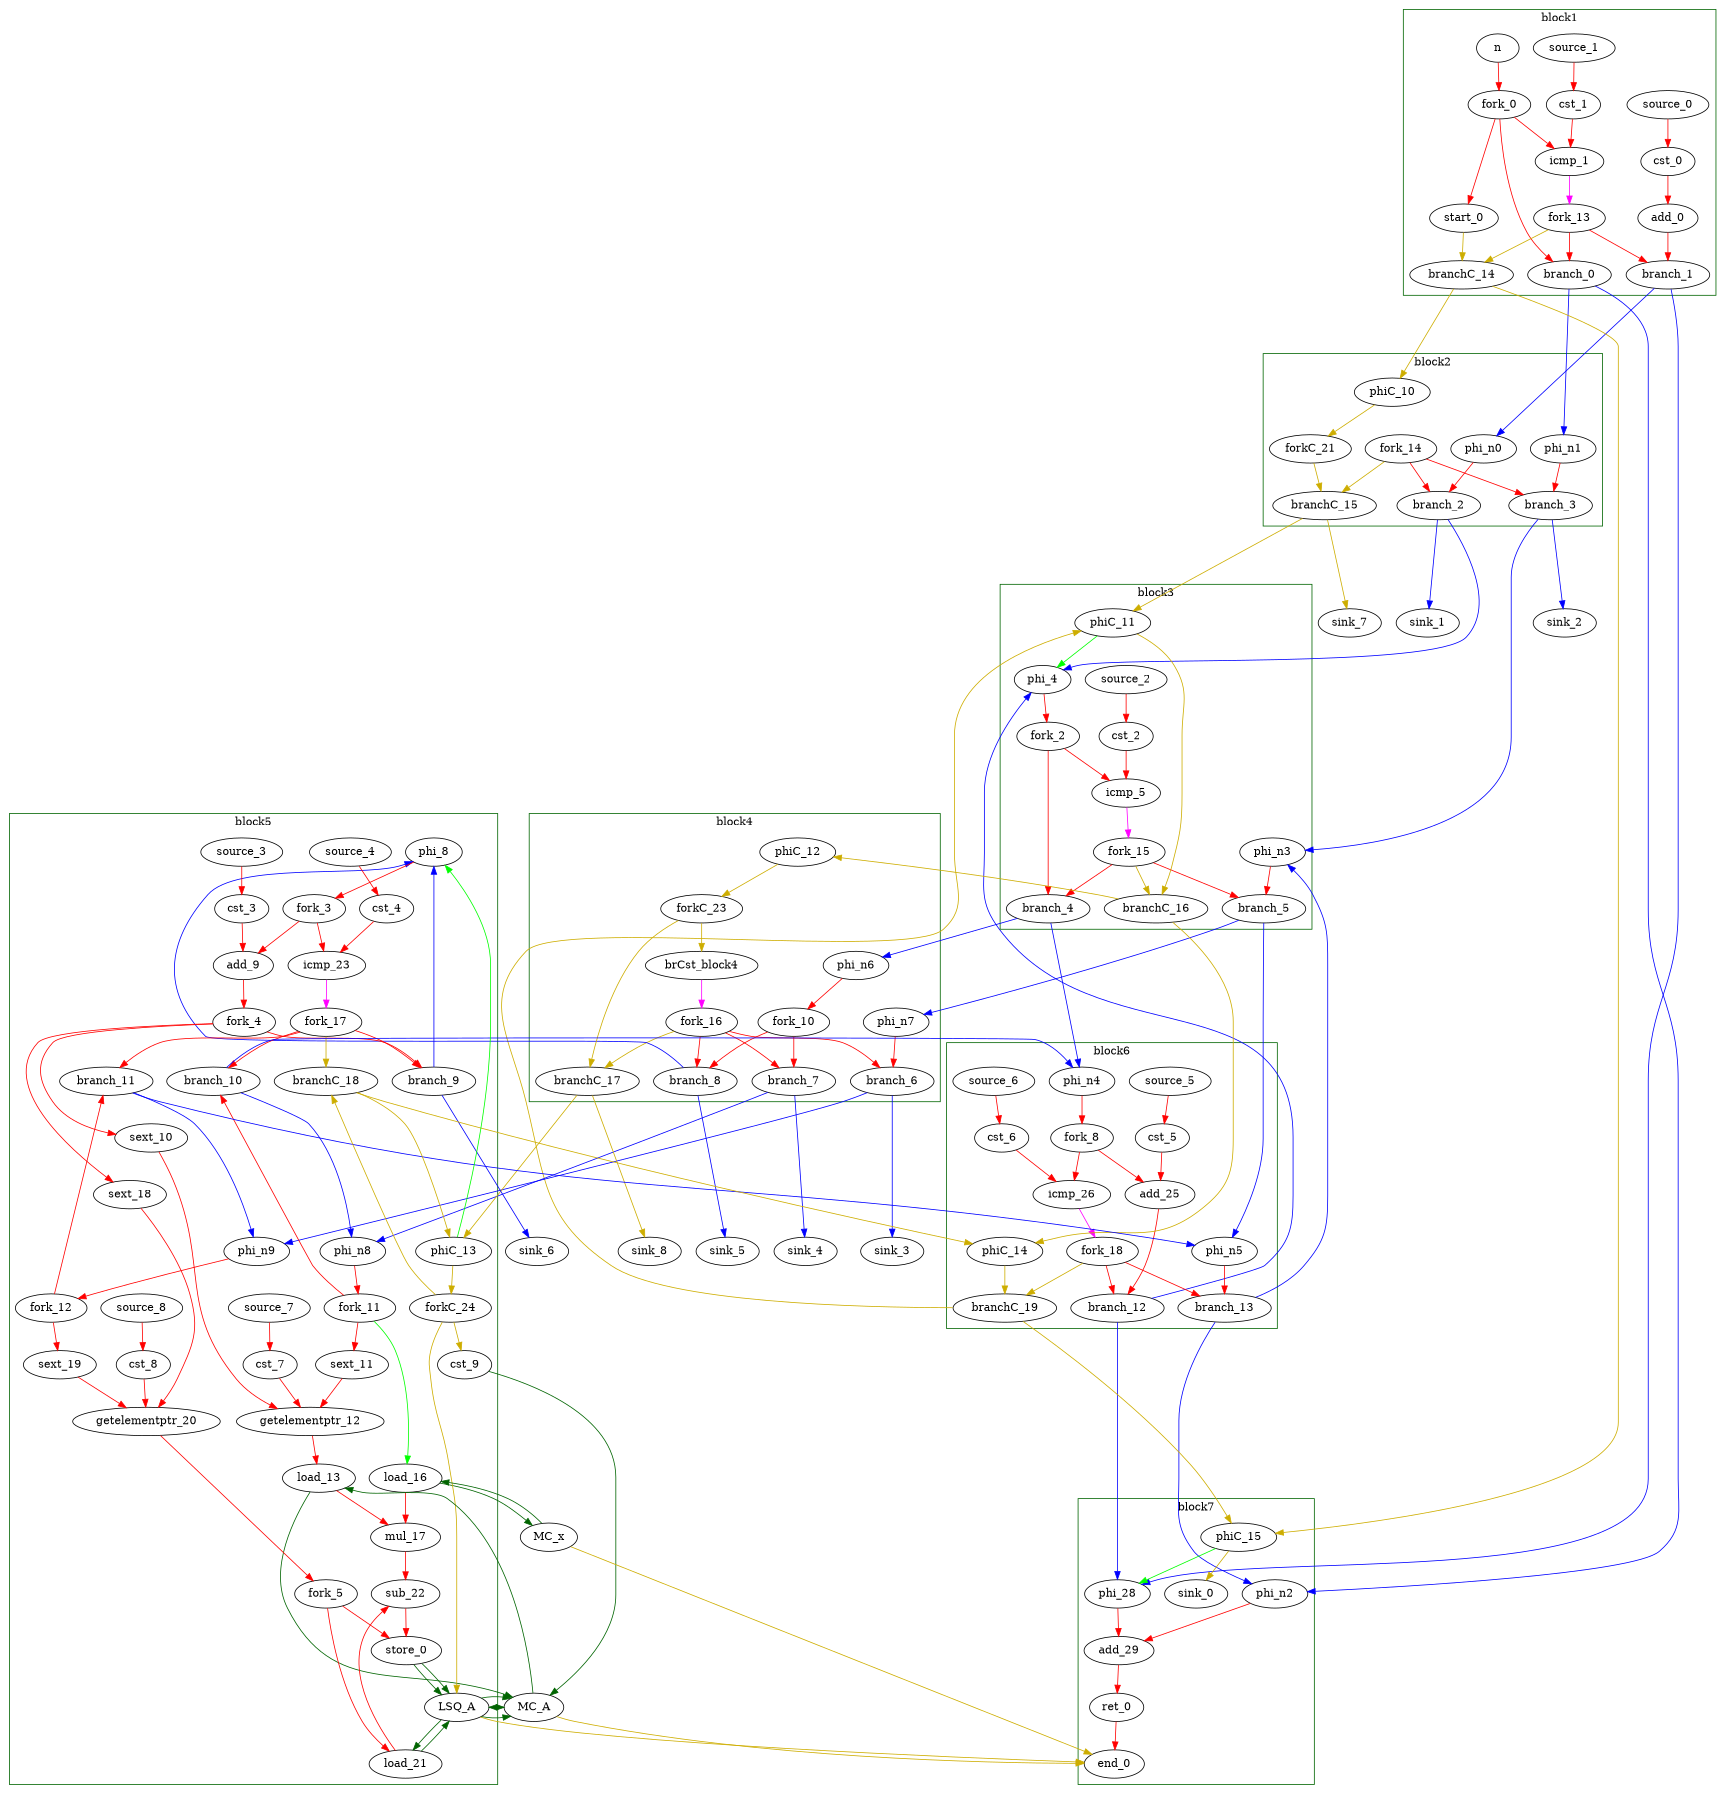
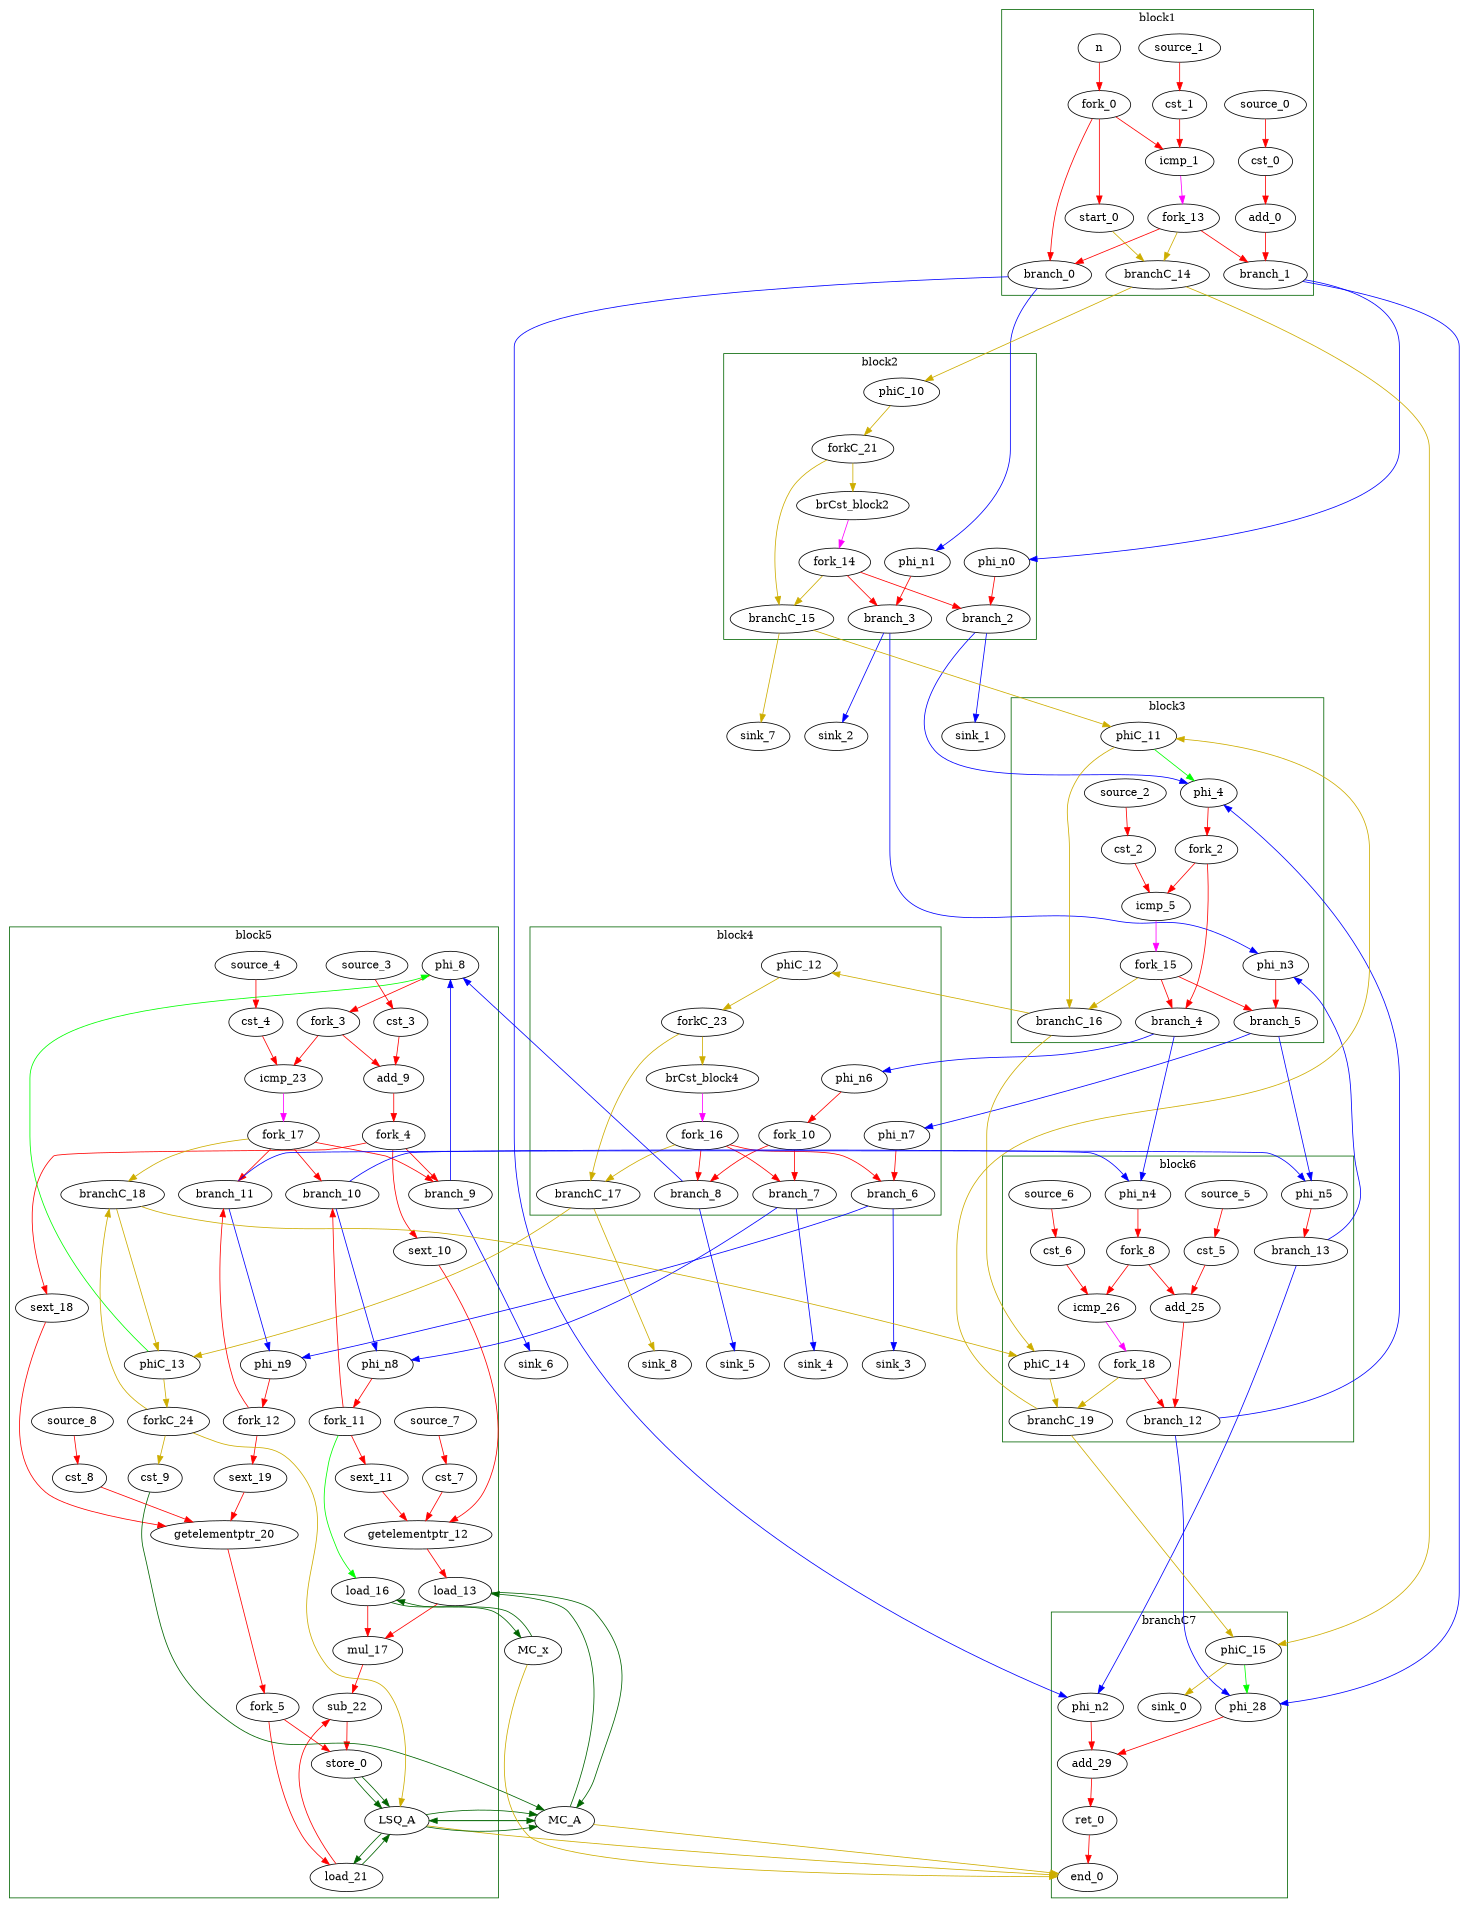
node "brCst_block2": added
edge "fork_18" -> "branch_13": removed
cluster "block7": label "block7" -> "branchC7"
